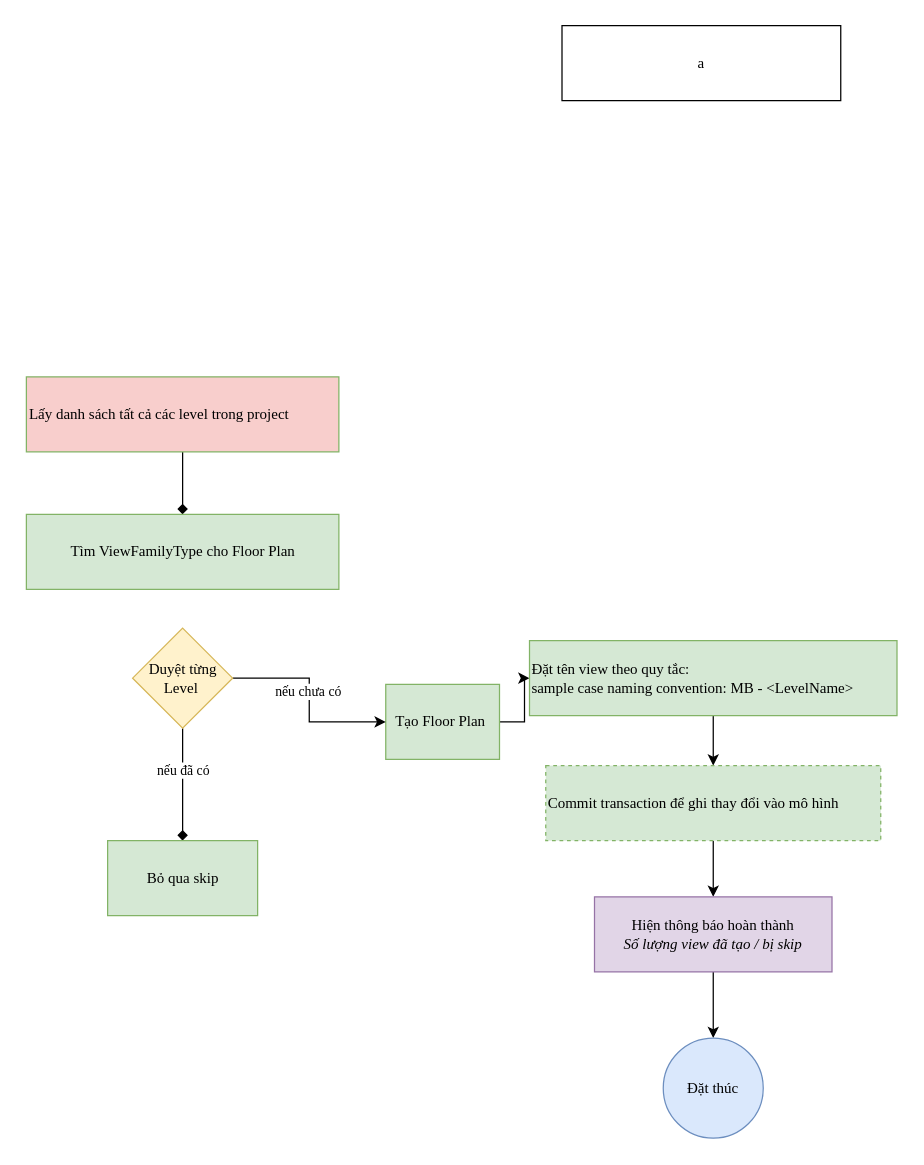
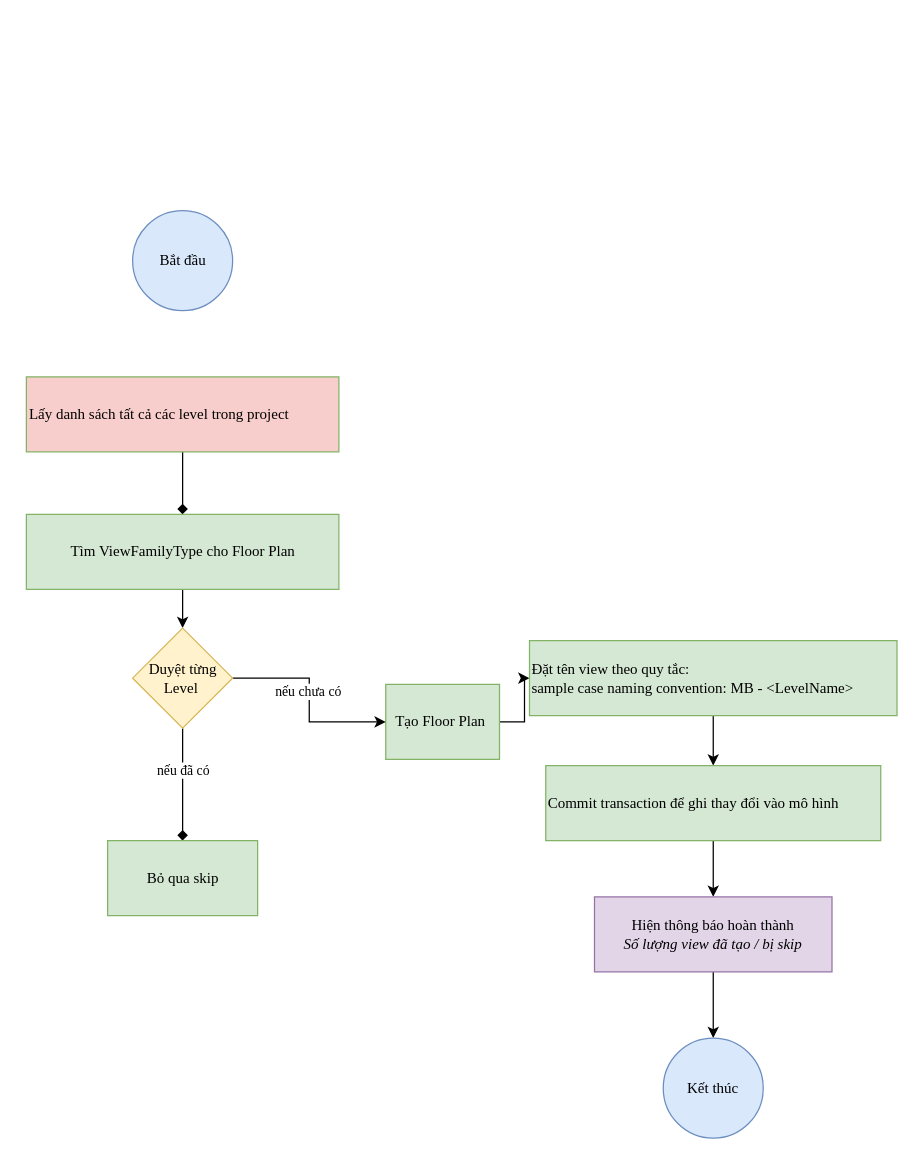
node "a": removed
node "Bắt đầu": added
edge "Tìm ViewFamilyType cho Floor Plan" -> "Duyệt từng Level": added
node "Commit transaction để ghi thay đổi vào mô hình": style dashed -> solid
node "Đặt thúc": label "Đặt thúc" -> "Kết thúc"
